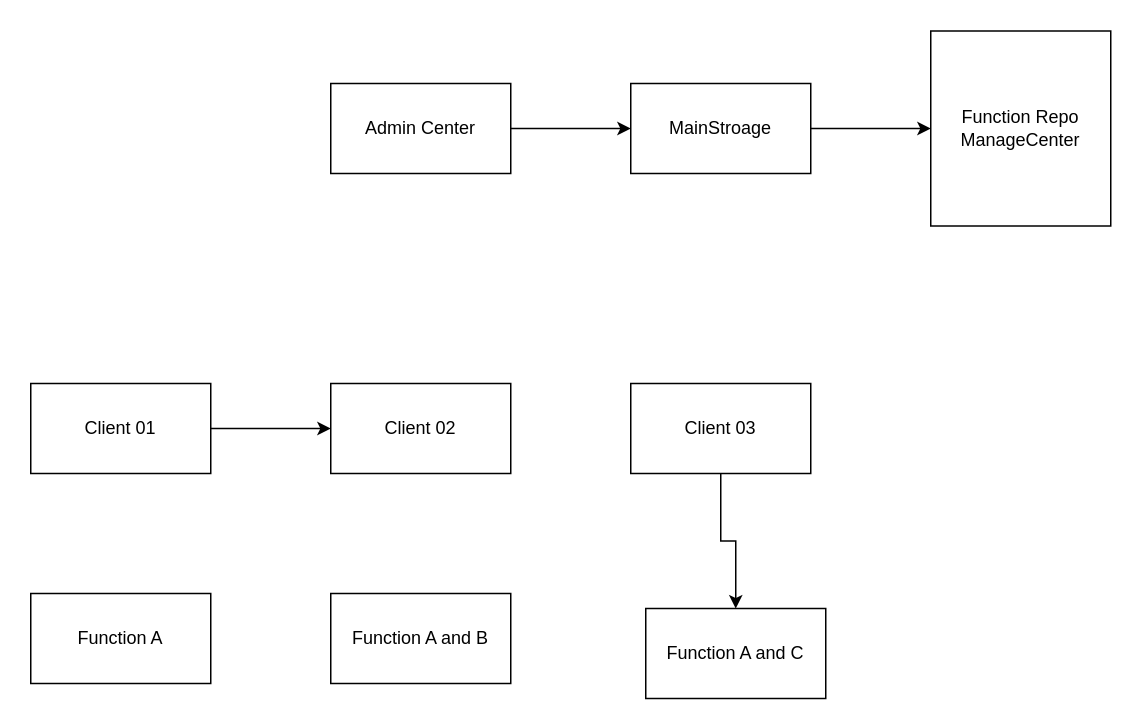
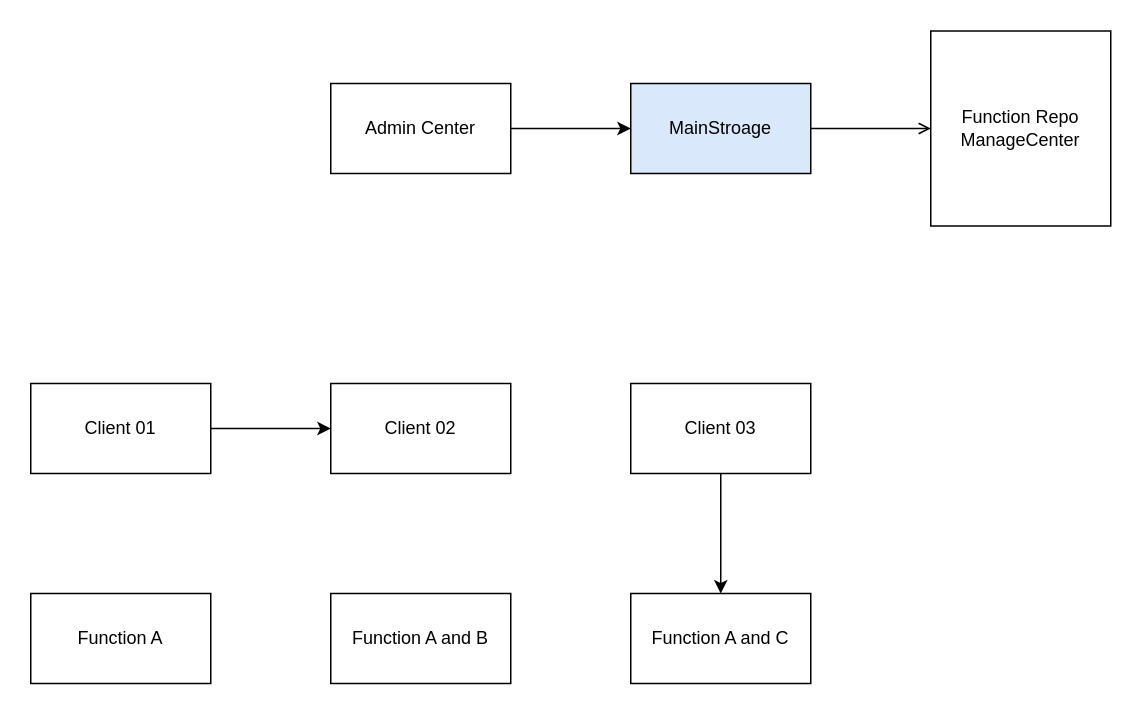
node "MainStroage": fillcolor #ffffff -> #dae8fc
edge "MainStroage" -> "Function Repo ManageCenter": arrowhead classic -> open
node "Function A and C": moved (736, 653) -> (721, 638)
